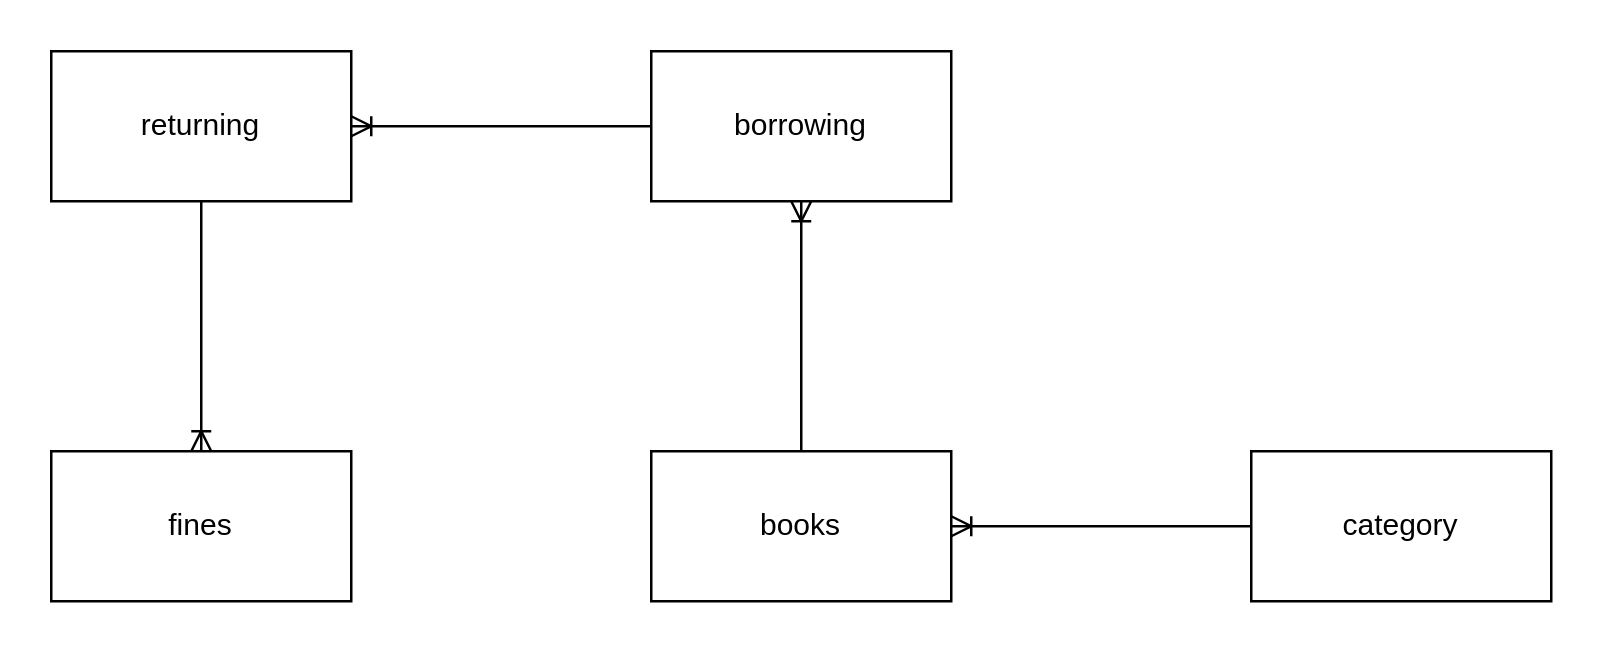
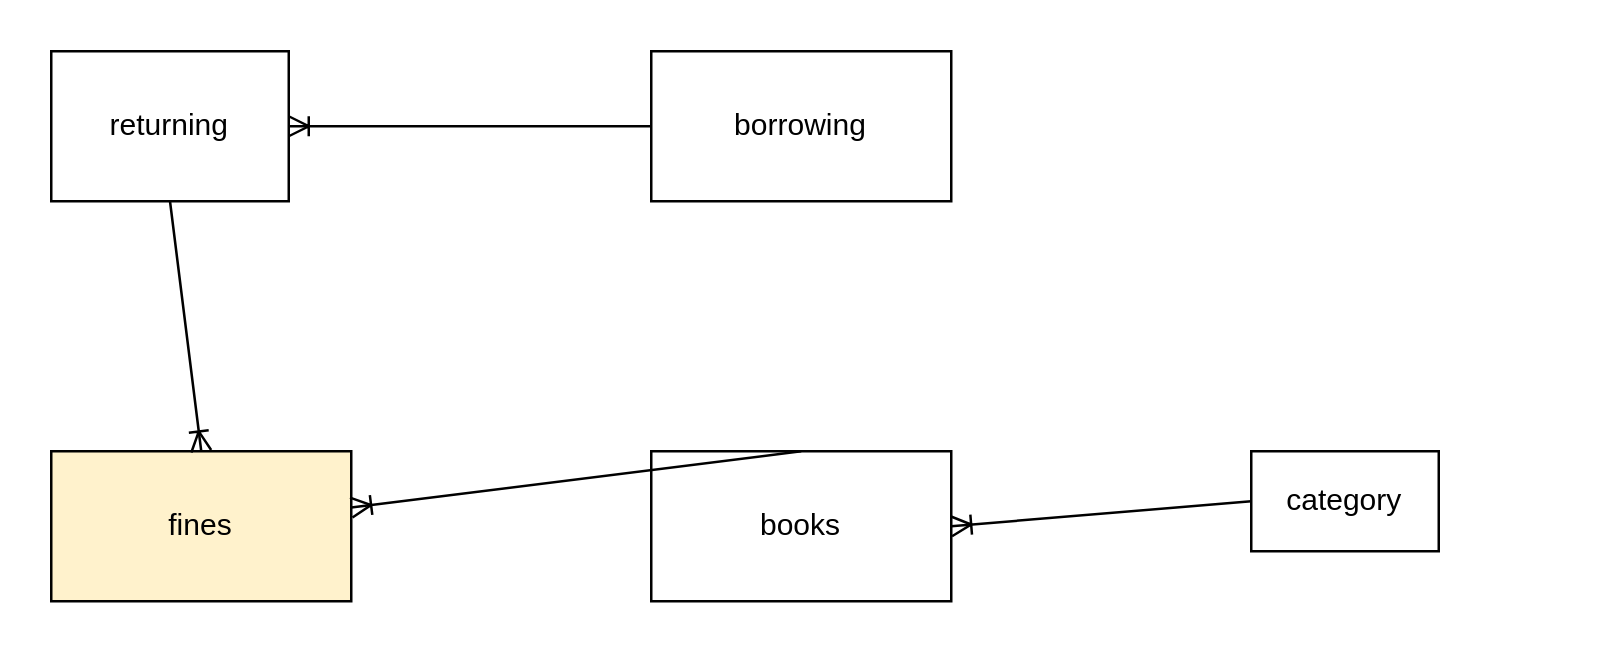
node "returning": size 300x150 -> 238x150
edge "books" -> "borrowing": now "books" -> "fines"
node "fines": fillcolor #ffffff -> #fff2cc
node "category": size 300x150 -> 188x100
